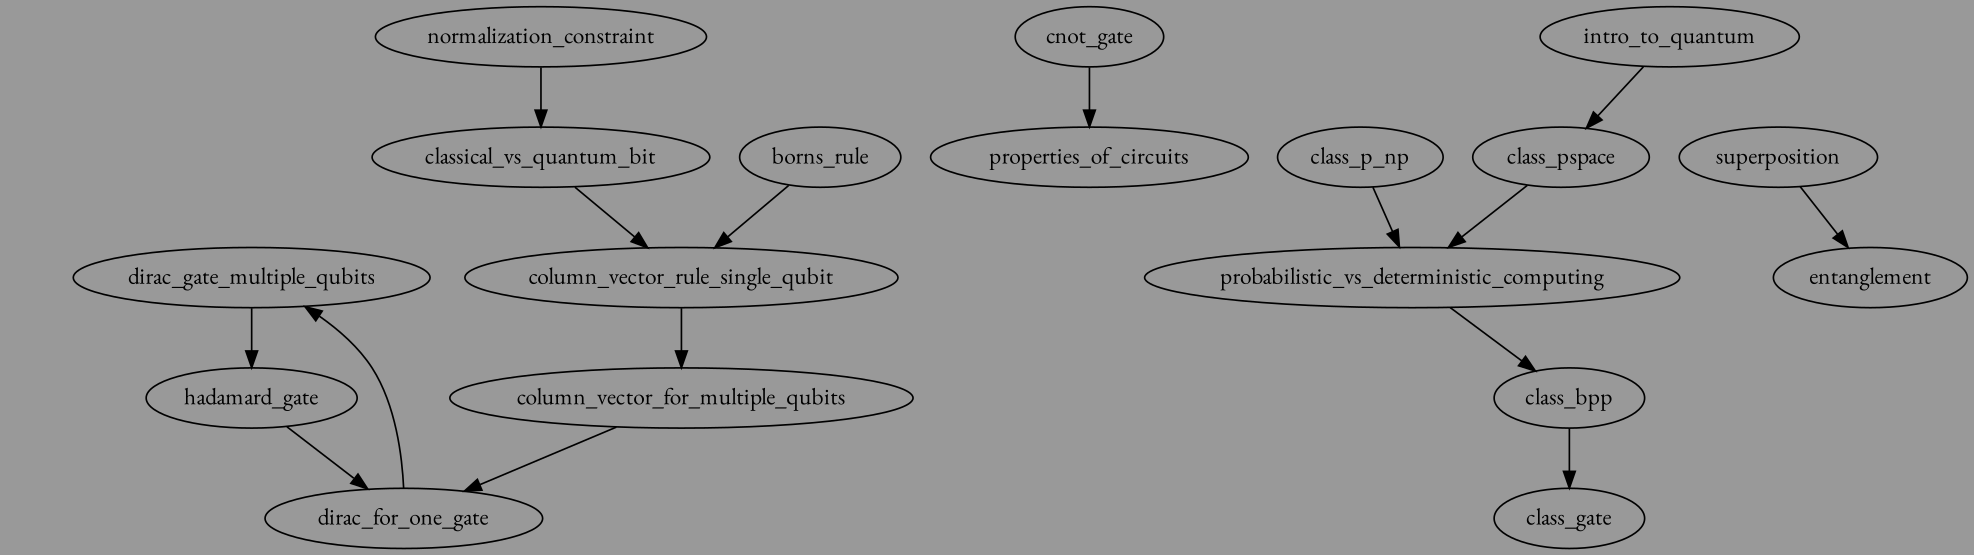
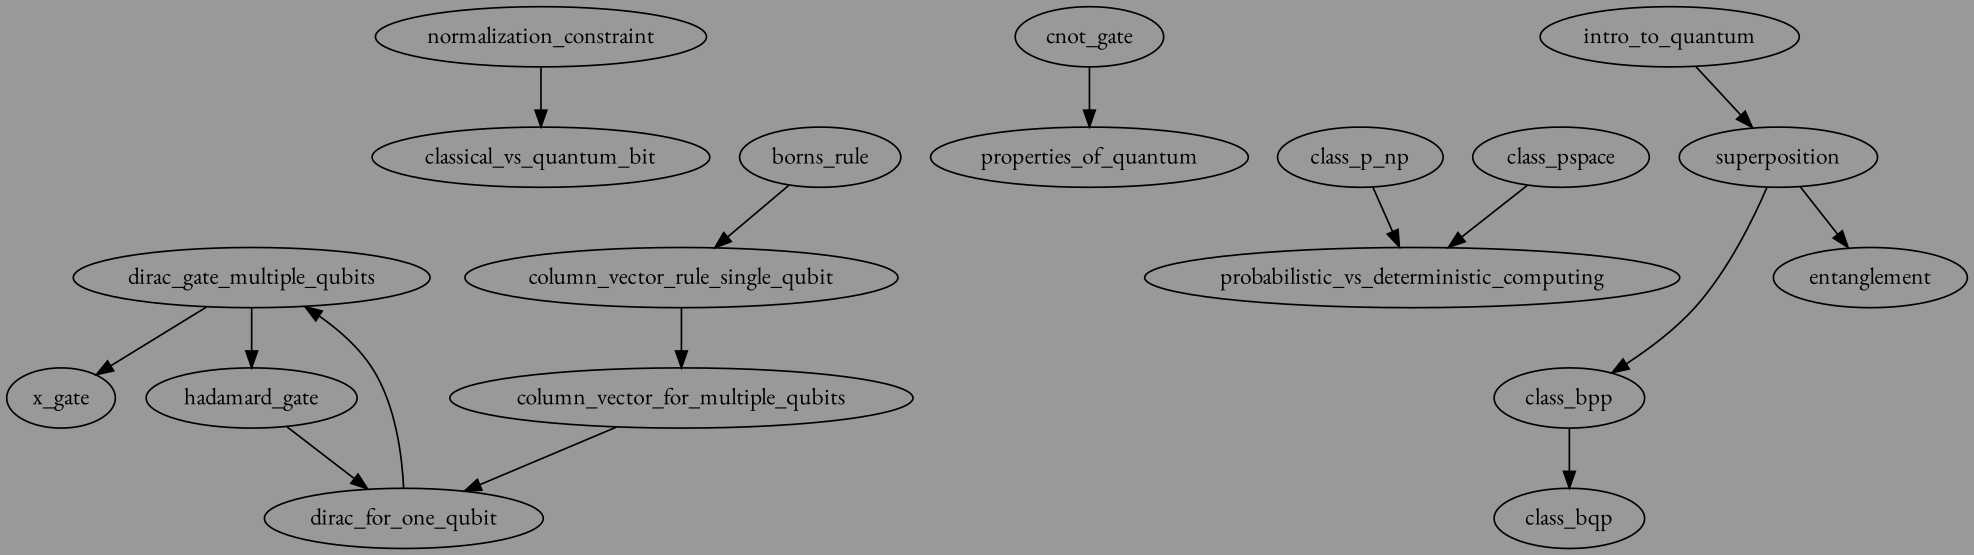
edge "intro_to_quantum" -> "class_pspace": now "intro_to_quantum" -> "superposition"
node "properties_of_circuits": label "properties_of_circuits" -> "properties_of_quantum"
edge "classical_vs_quantum_bit" -> "column_vector_rule_single_qubit": removed
edge "probabilistic_vs_deterministic_computing" -> "class_bpp": now "superposition" -> "class_bpp"
node "x_gate": added
node "dirac_for_one_gate": label "dirac_for_one_gate" -> "dirac_for_one_qubit"
node "class_gate": label "class_gate" -> "class_bqp"
